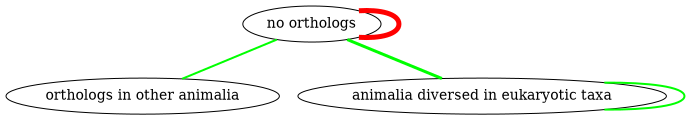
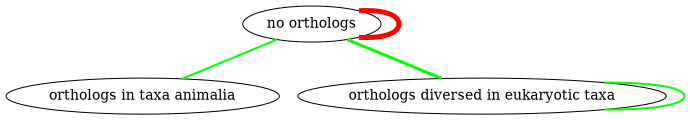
node "orthologs in other animalia": label "orthologs in other animalia" -> "orthologs in taxa animalia"
node "animalia diversed in eukaryotic taxa": label "animalia diversed in eukaryotic taxa" -> "orthologs diversed in eukaryotic taxa"
